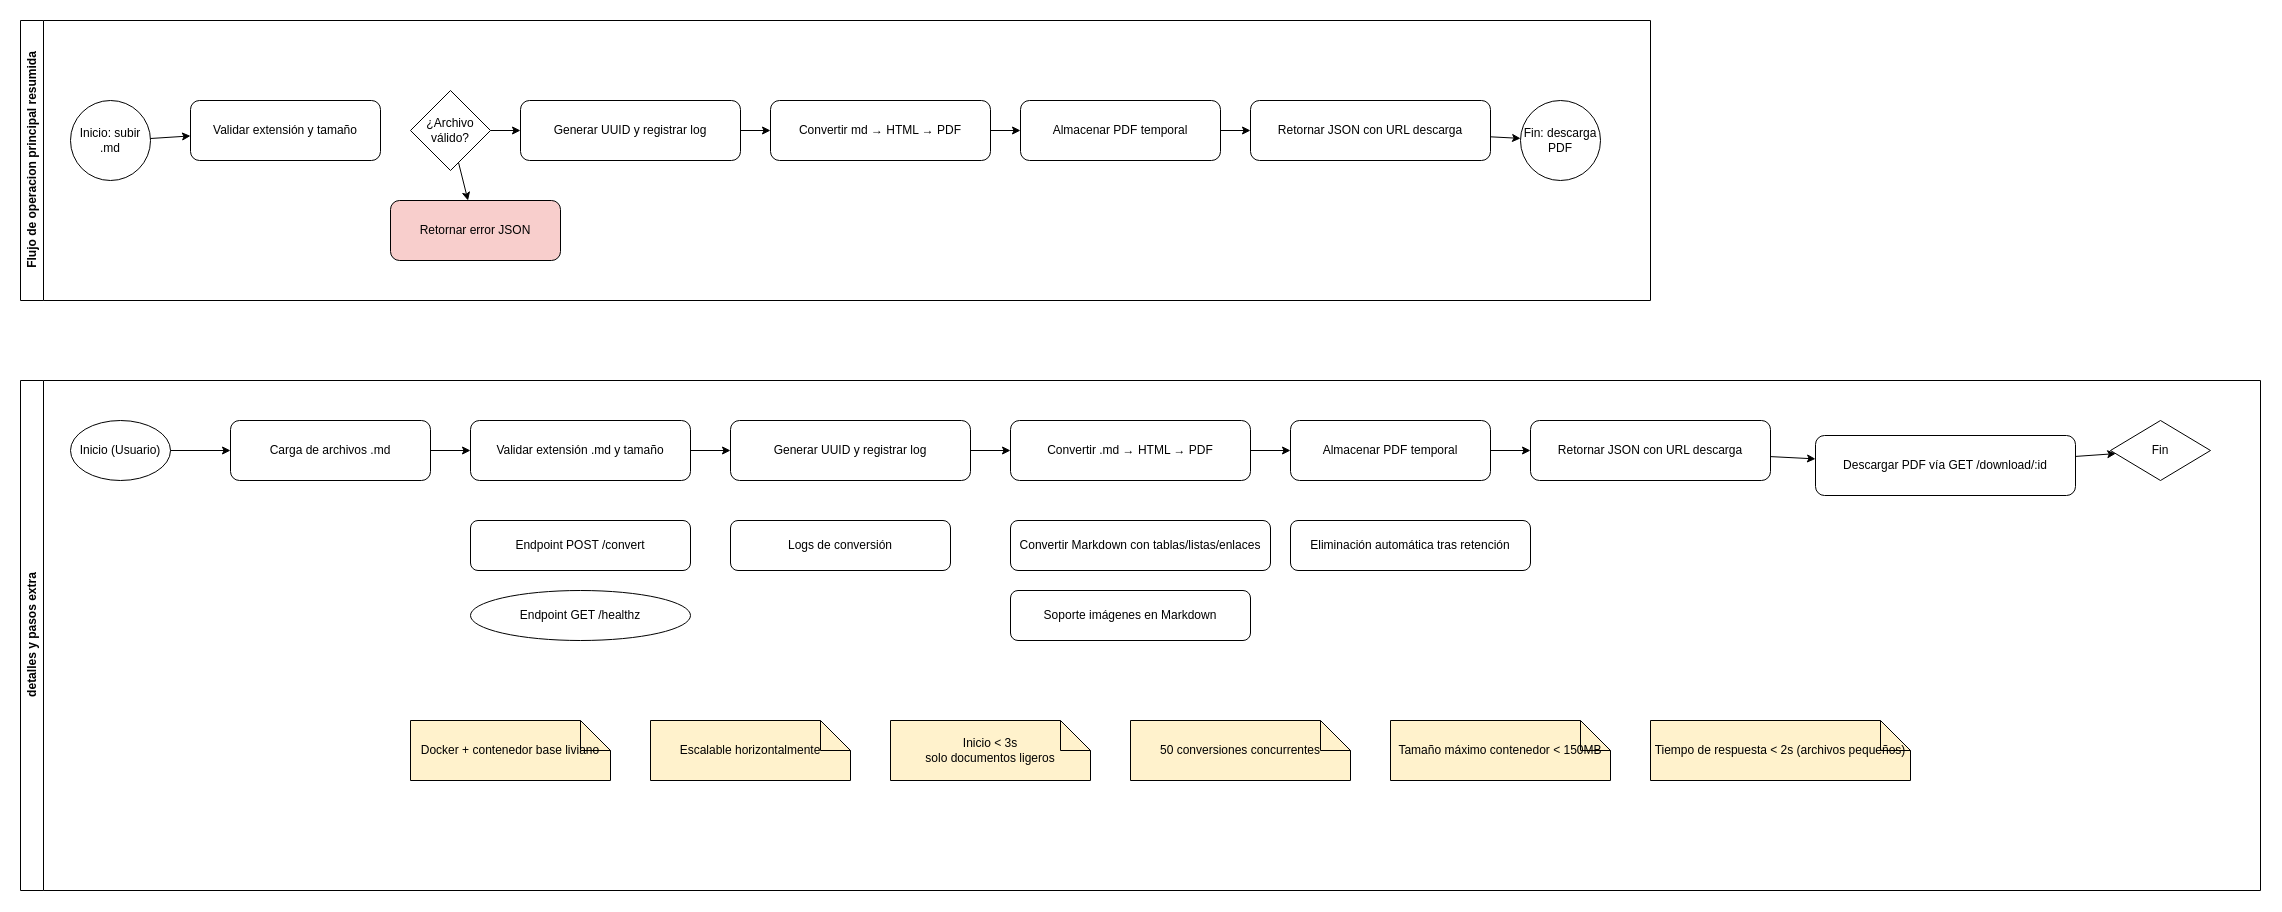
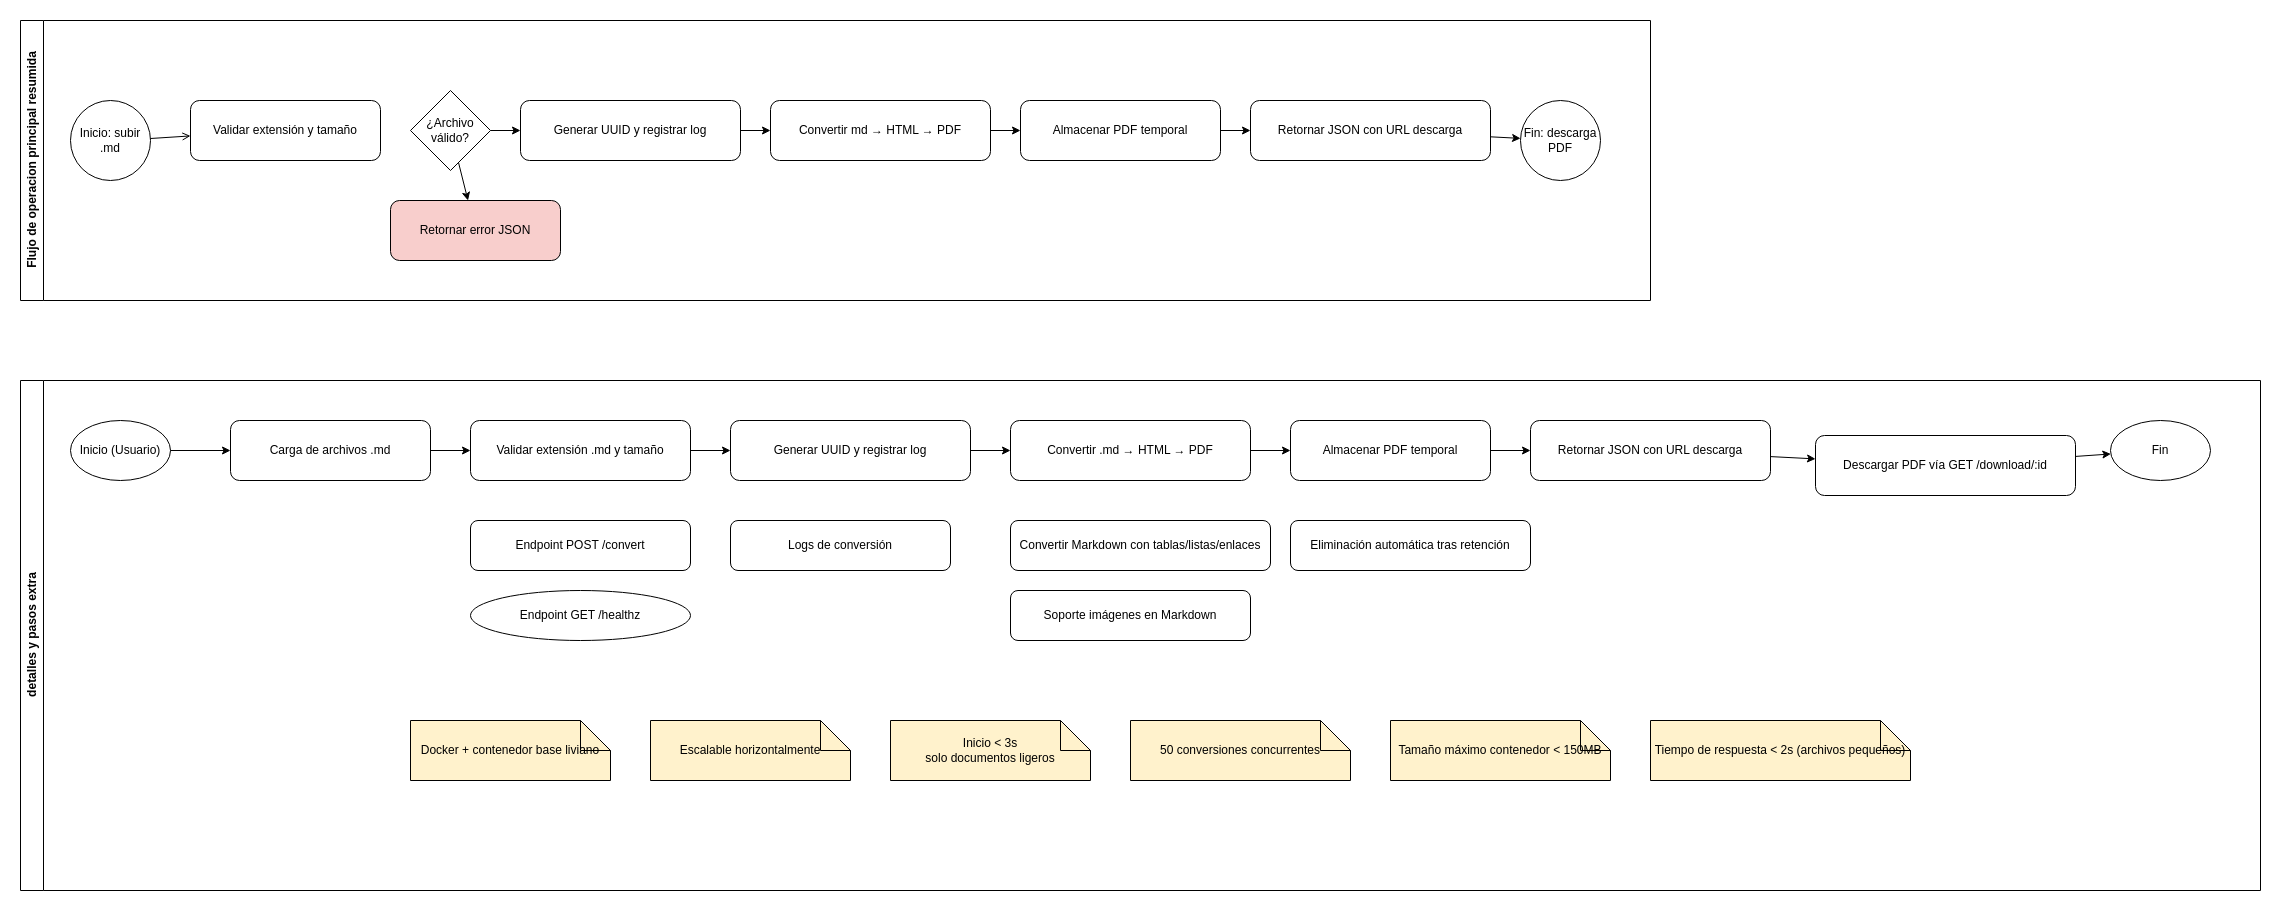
edge "Inicio: subir .md" -> "Validar extensión y tamaño": arrowhead classic -> open
node "Fin": shape diamond -> ellipse
